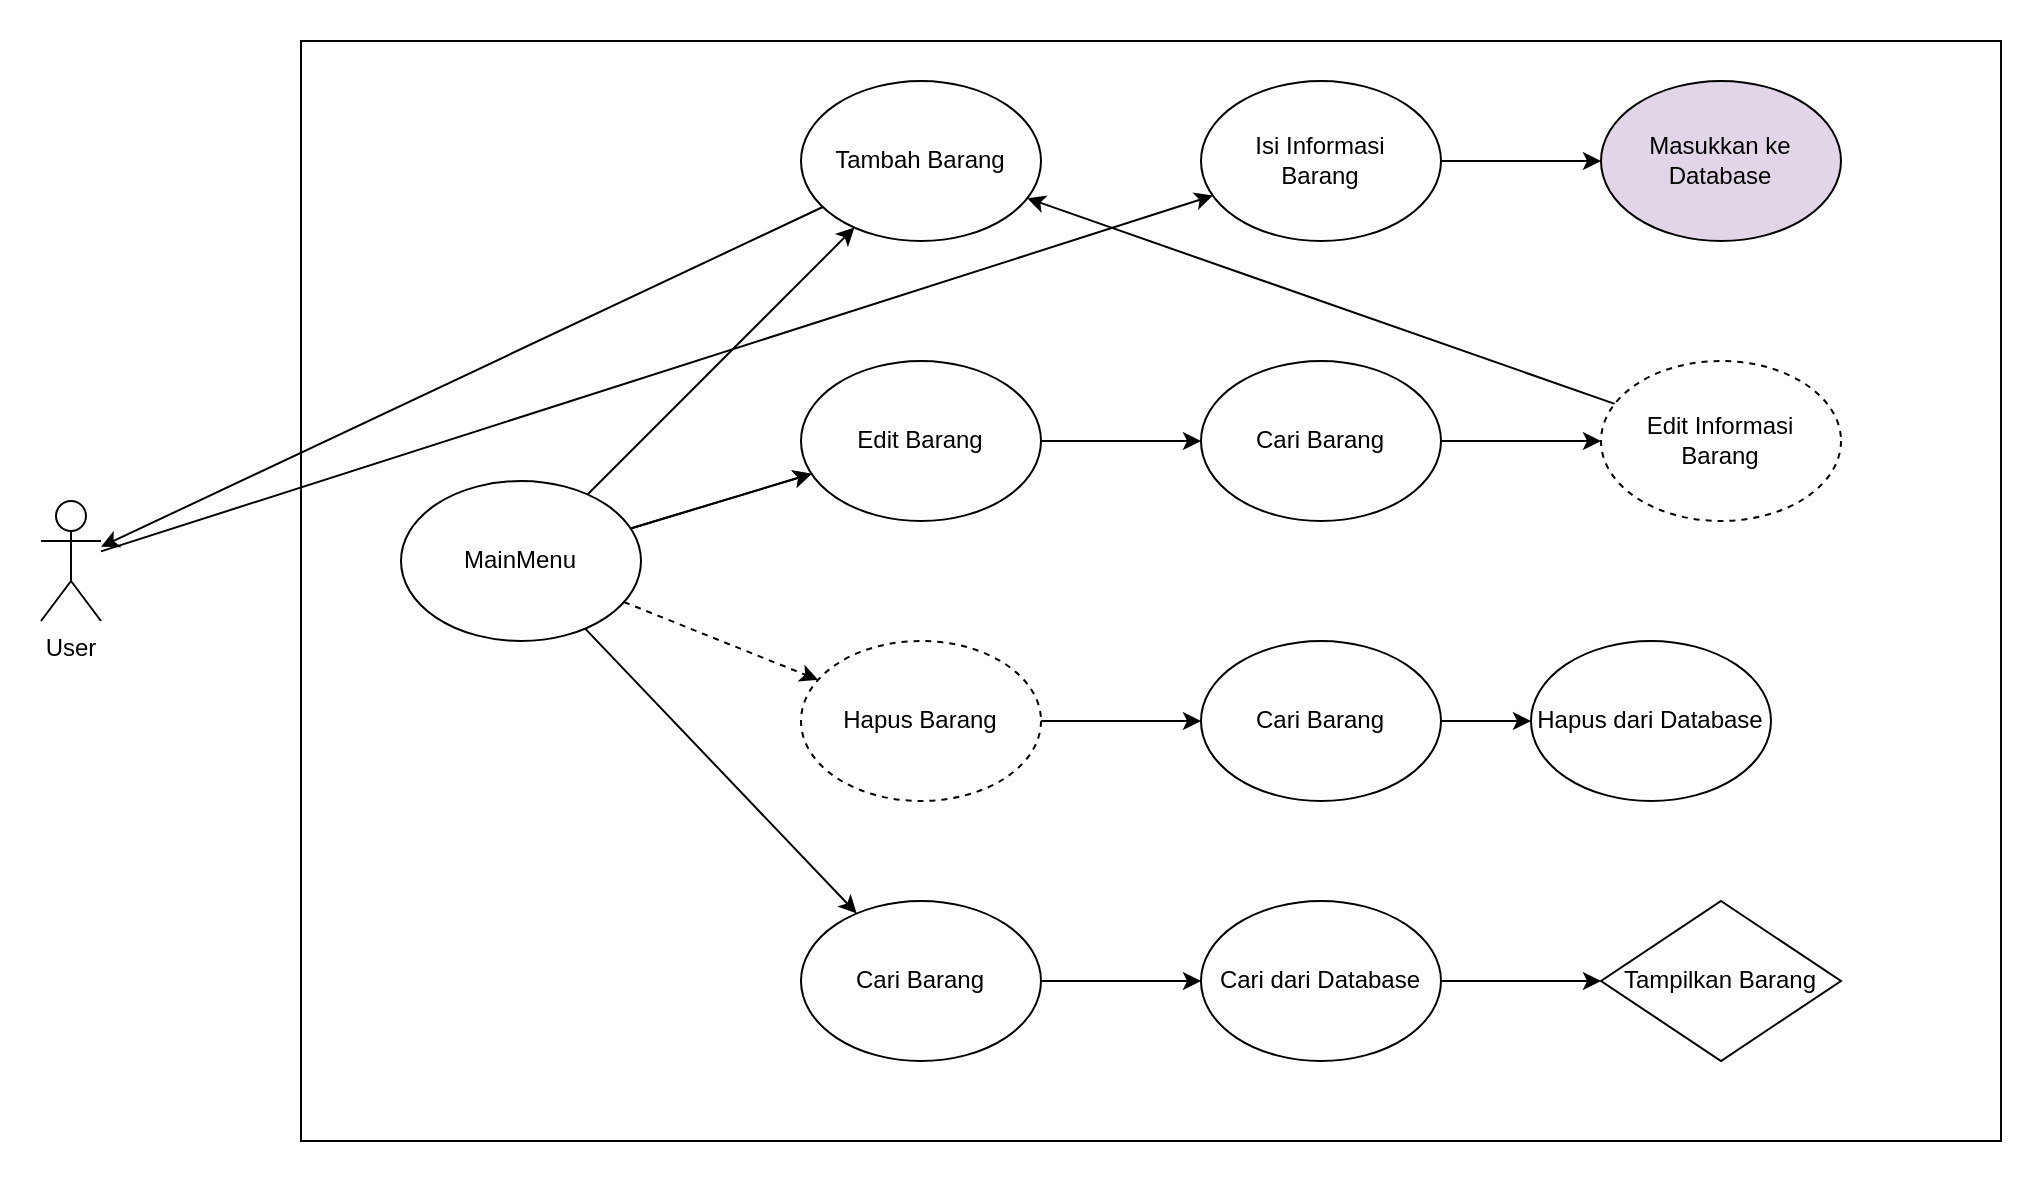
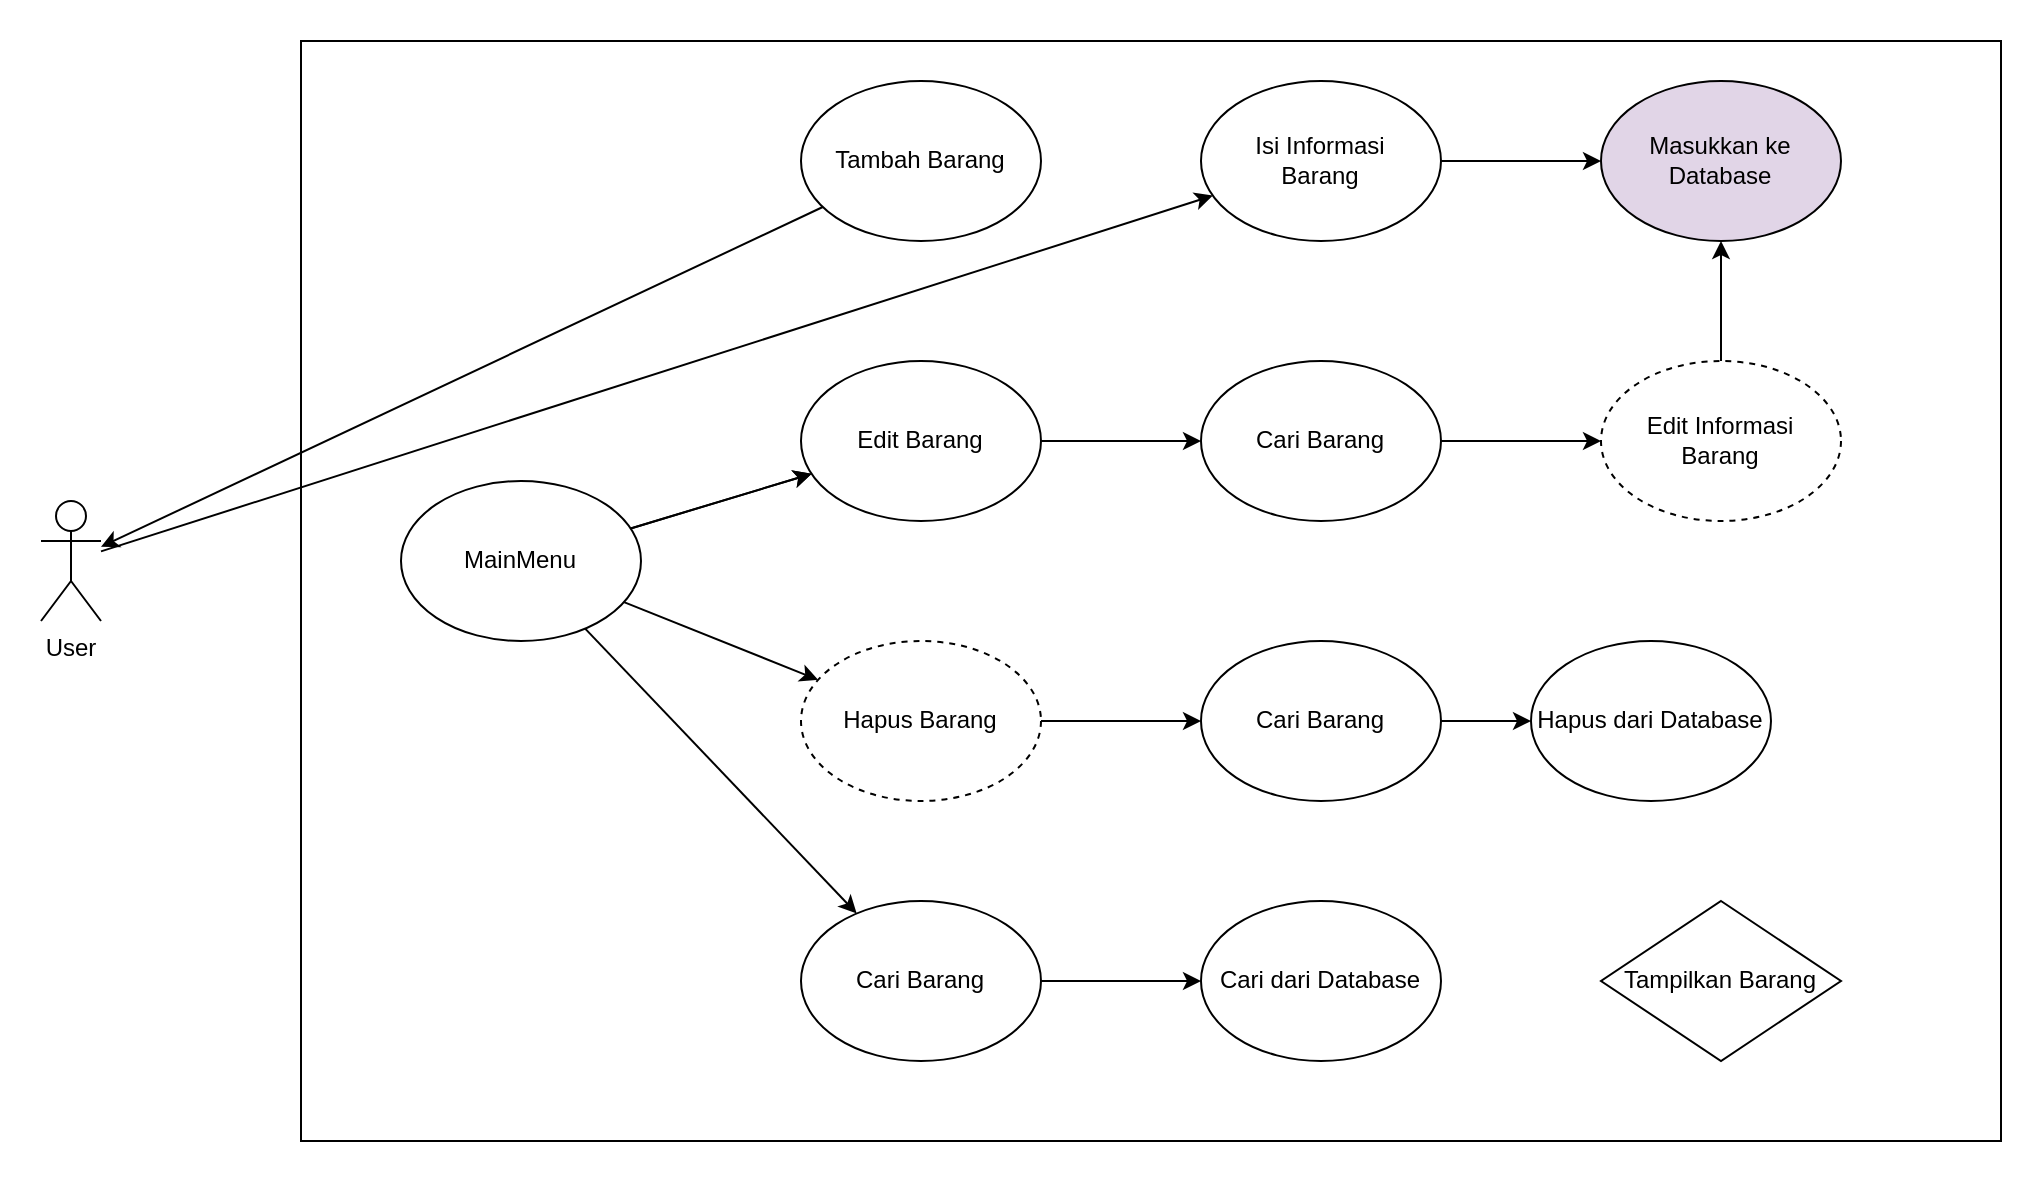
edge "Edit Informasi Barang" -> "Tambah Barang": now "Edit Informasi Barang" -> "Masukkan ke Database"
edge "MainMenu" -> "Tambah Barang": removed
edge "MainMenu" -> "Hapus Barang": style dashed -> solid
edge "Cari dari Database" -> "Tampilkan Barang": removed
